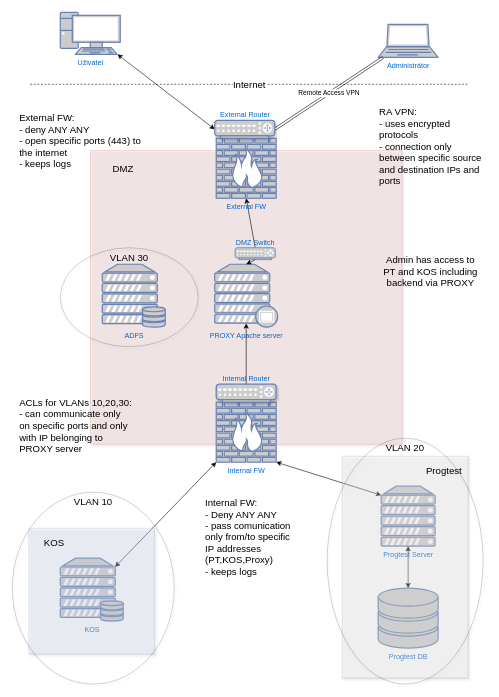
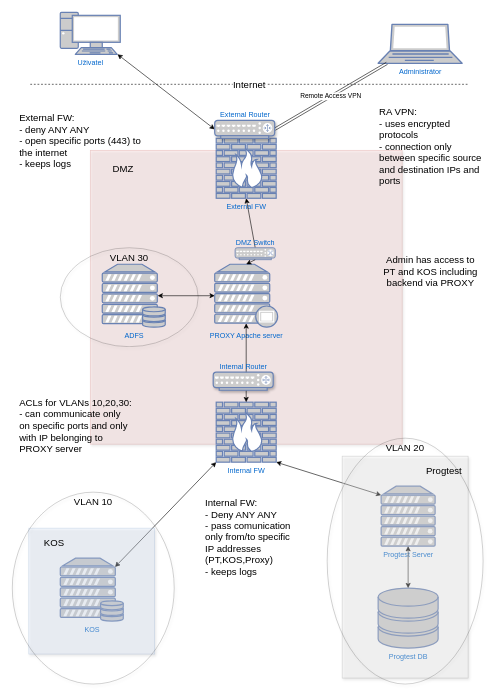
node "Administrátor": size 60x33 -> 84x39
edge "ADFS" -- "PROXY Apache server": added
node "Internal Router": moved (246, 393) -> (243, 381)
